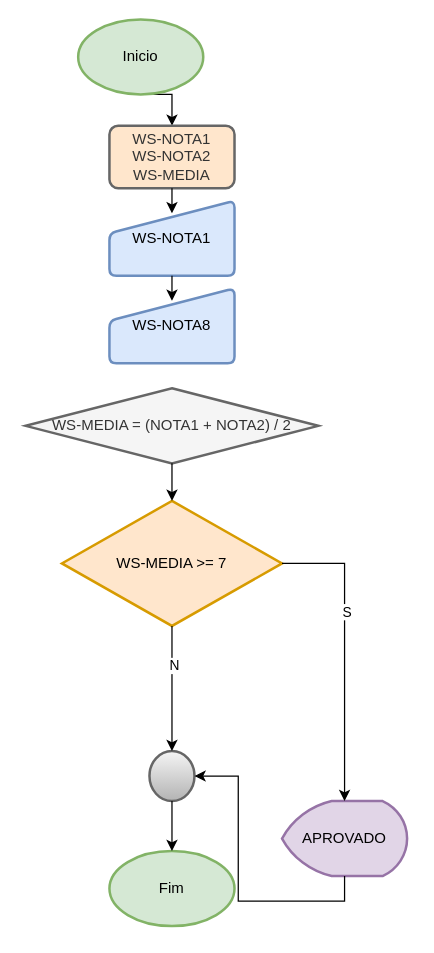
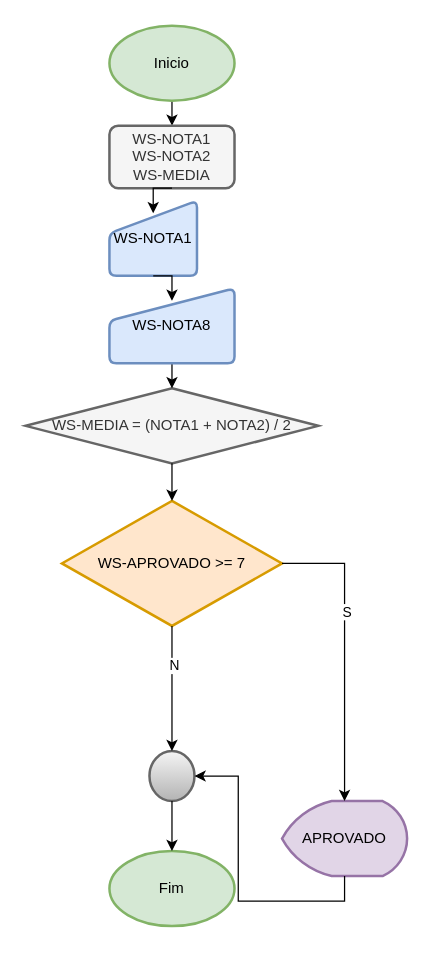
node "Inicio": moved (141, 57) -> (172, 63)
node "WS-NOTA1 WS-NOTA2 WS-MEDIA": fillcolor #ffe6cc -> #f5f5f5
node "WS-NOTA1": size 125x75 -> 88x75
edge "WS-NOTA8" -> "WS-MEDIA = (NOTA1 + NOTA2) / 2": added
node "WS-MEDIA >= 7": label "WS-MEDIA >= 7" -> "WS-APROVADO >= 7"
